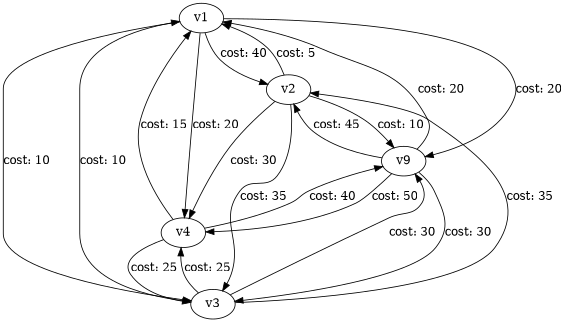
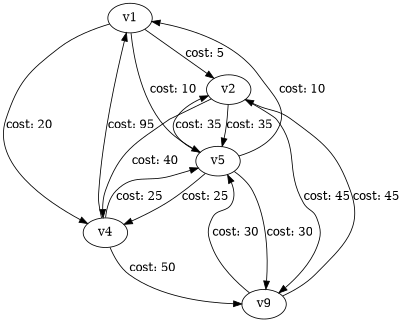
edge "v1" -> "v9": removed, label "cost: 20"
edge "v2" -> "v1": removed, label "cost: 5"
edge "v1" -> "v2": label "cost: 40" -> "cost: 5"
edge "v9" -> "v1": removed, label "cost: 20"
edge "v4" -> "v1": label "cost: 15" -> "cost: 95"
edge "v2" -> "v9": label "cost: 10" -> "cost: 45"
edge "v2" -> "v4": label "cost: 30" -> "cost: 40"
edge "v4" -> "v9": label "cost: 40" -> "cost: 50"
edge "v9" -> "v4": removed, label "cost: 50"
node "v3": label "v3" -> "v5"
